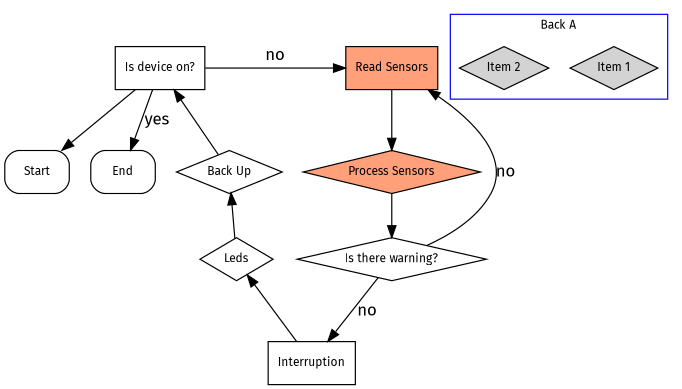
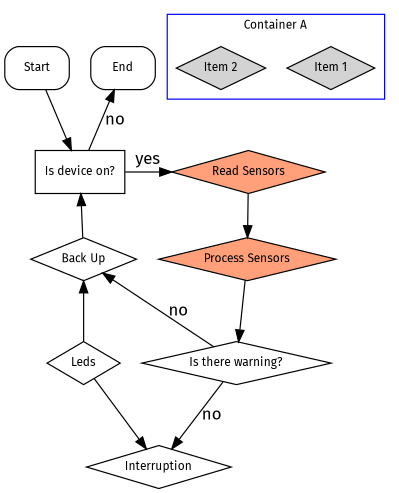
cluster "Back A": label "Back A" -> "Container A"
edge "Is device on?" -> "Read Sensors": label "no" -> "yes"
node "Read Sensors": shape box -> diamond
edge "Is device on?" -> "Start": reversed
edge "Is device on?" -> "End": label "yes" -> "no"
edge "Is there warning?" -> "Read Sensors": now "Is there warning?" -> "Back Up"
edge "Interruption" -> "Leds": reversed
node "Interruption": shape box -> diamond
